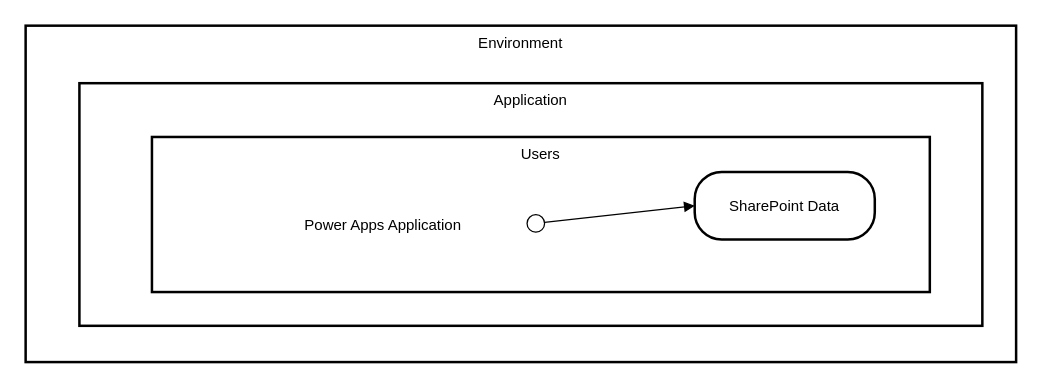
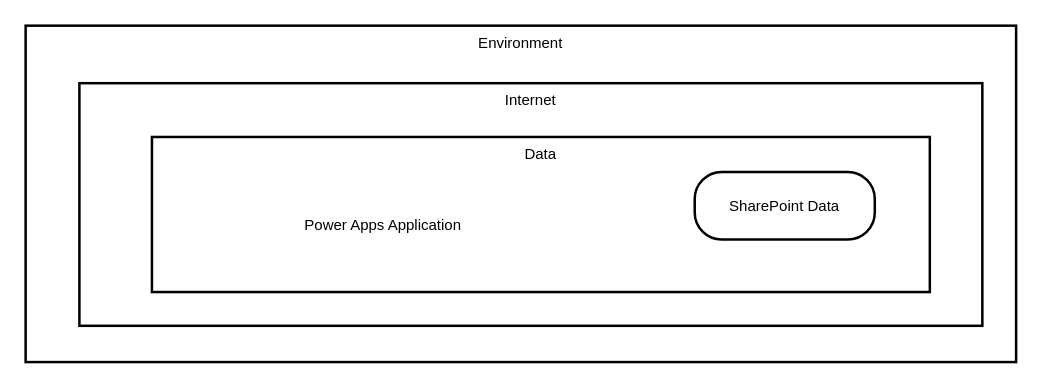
node "Application": label "Application" -> "Internet"
node "Users": label "Users" -> "Data"
edge "SharePoint Data" -- "Power Apps Application": removed
